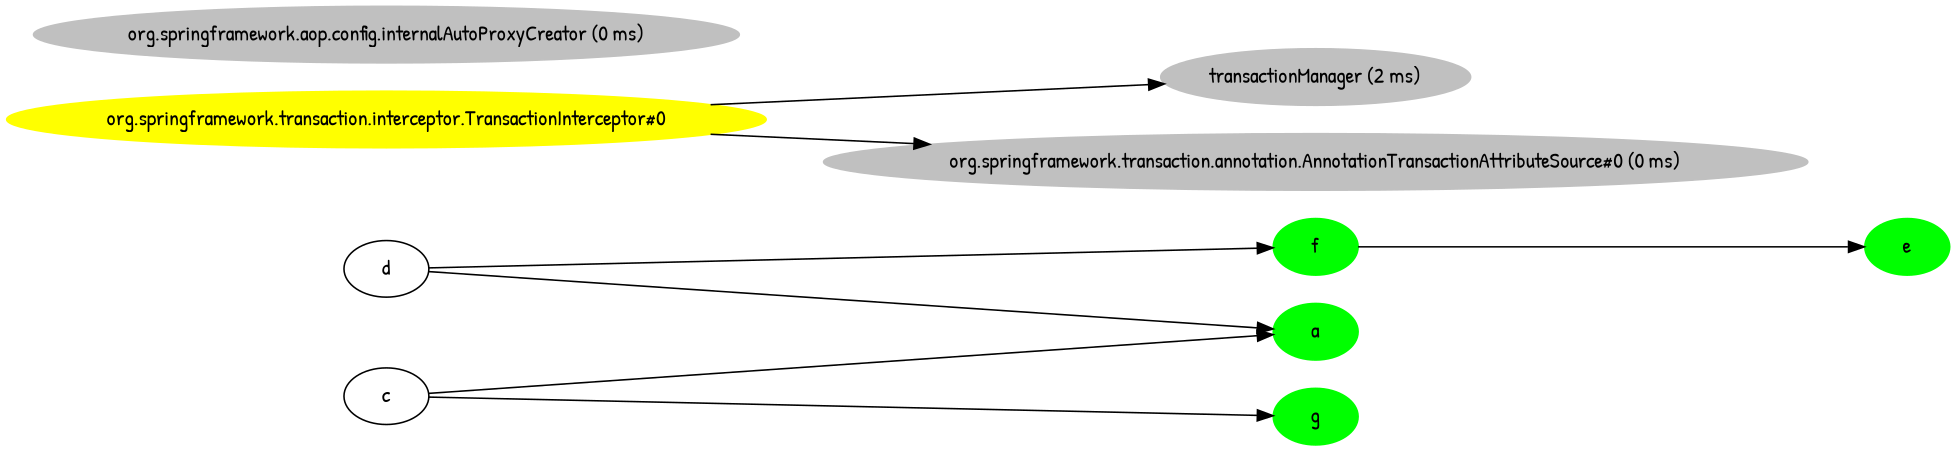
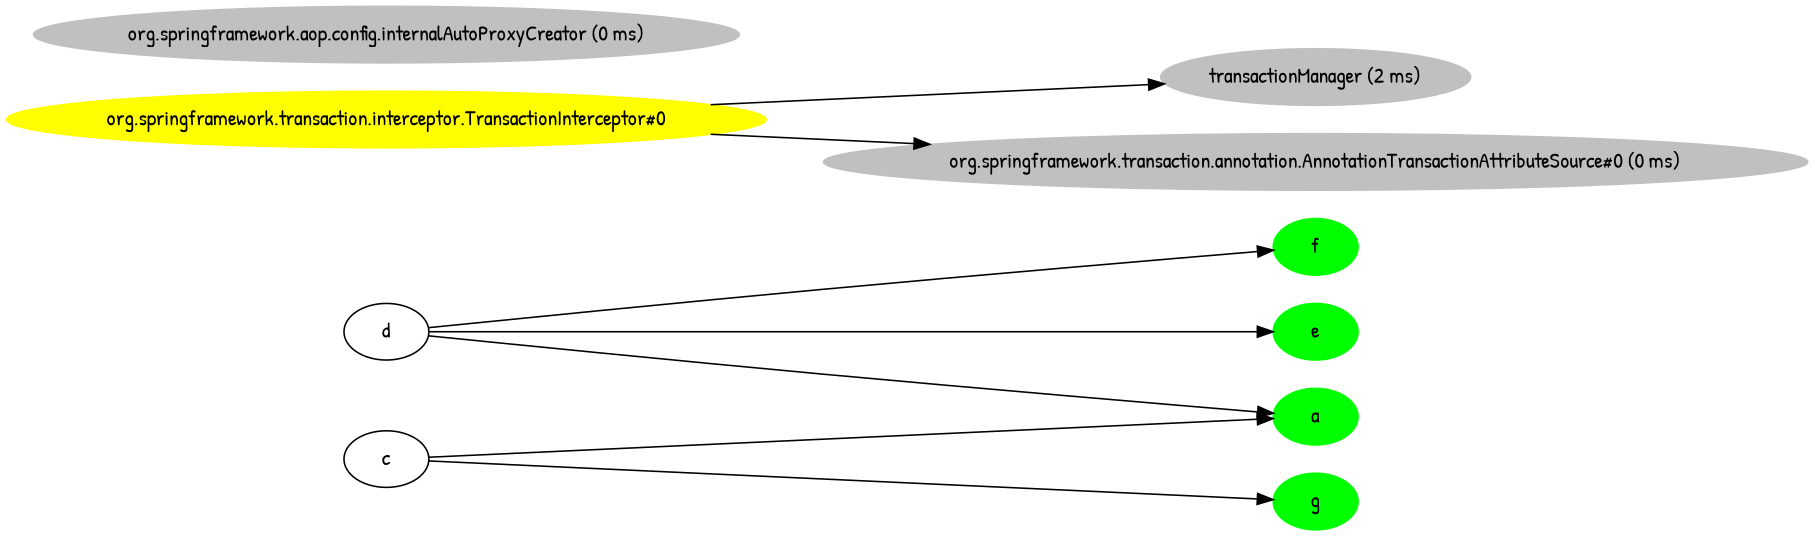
edge "f" -> "e": now "d" -> "e"
